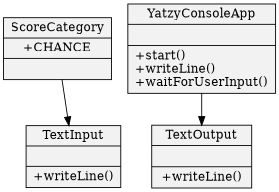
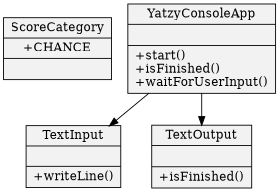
node "YatzyConsoleApp": text "+writeLine()" -> "+isFinished()"
edge "ScoreCategory" -> "TextInput": now "YatzyConsoleApp" -> "TextInput"
node "TextOutput": text "+writeLine()" -> "+isFinished()"
